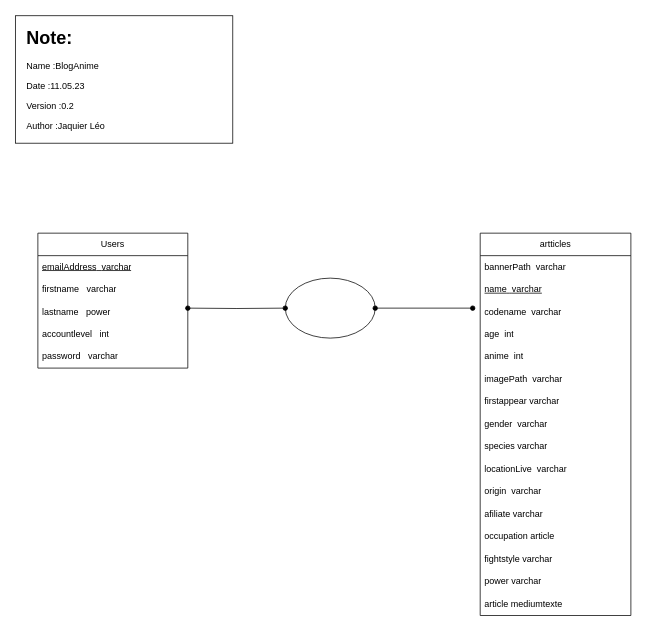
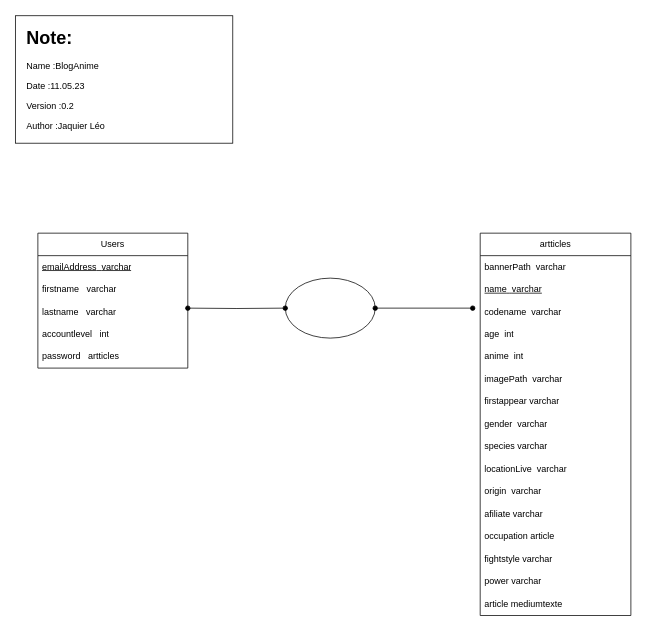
node "lastname power": label "lastname power" -> "lastname varchar"
node "password varchar": label "password varchar" -> "password artticles"
